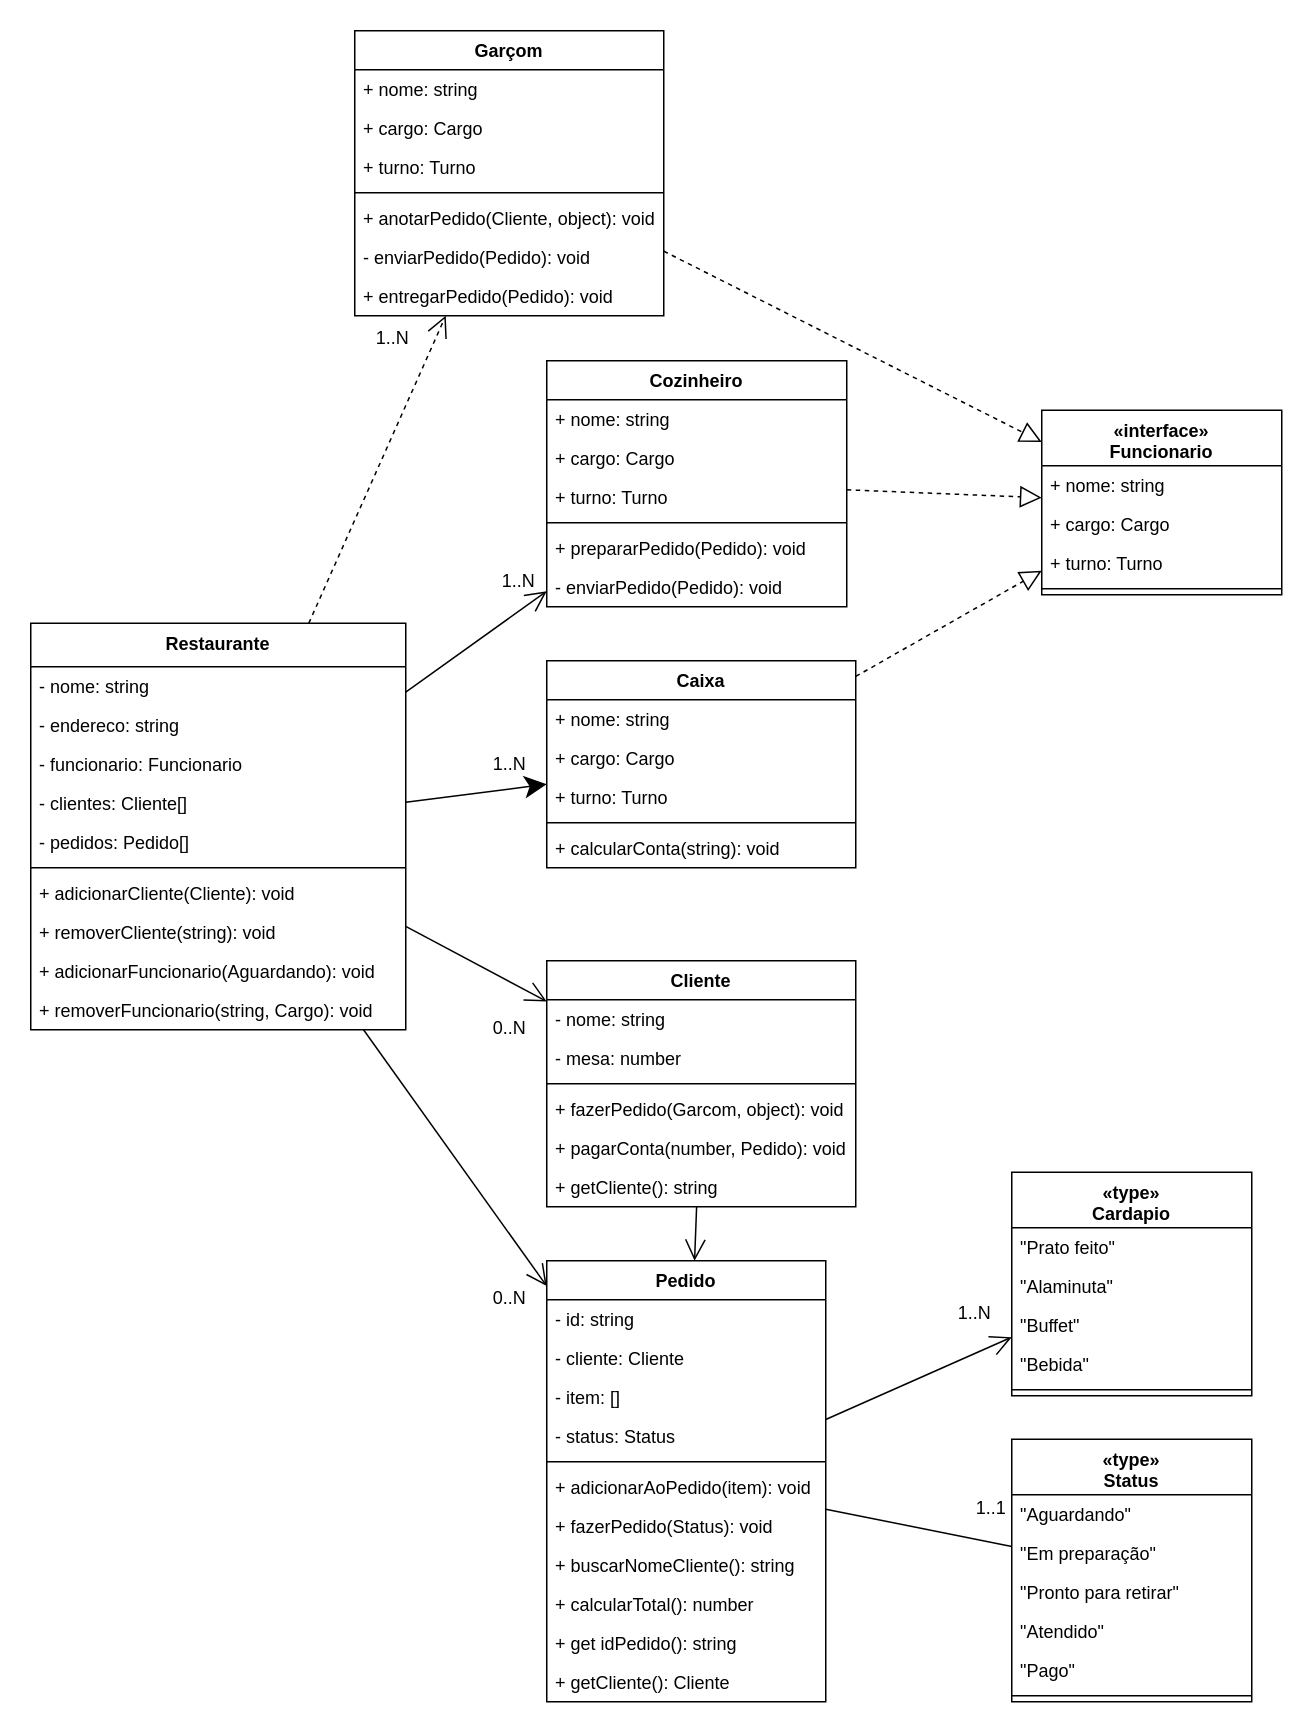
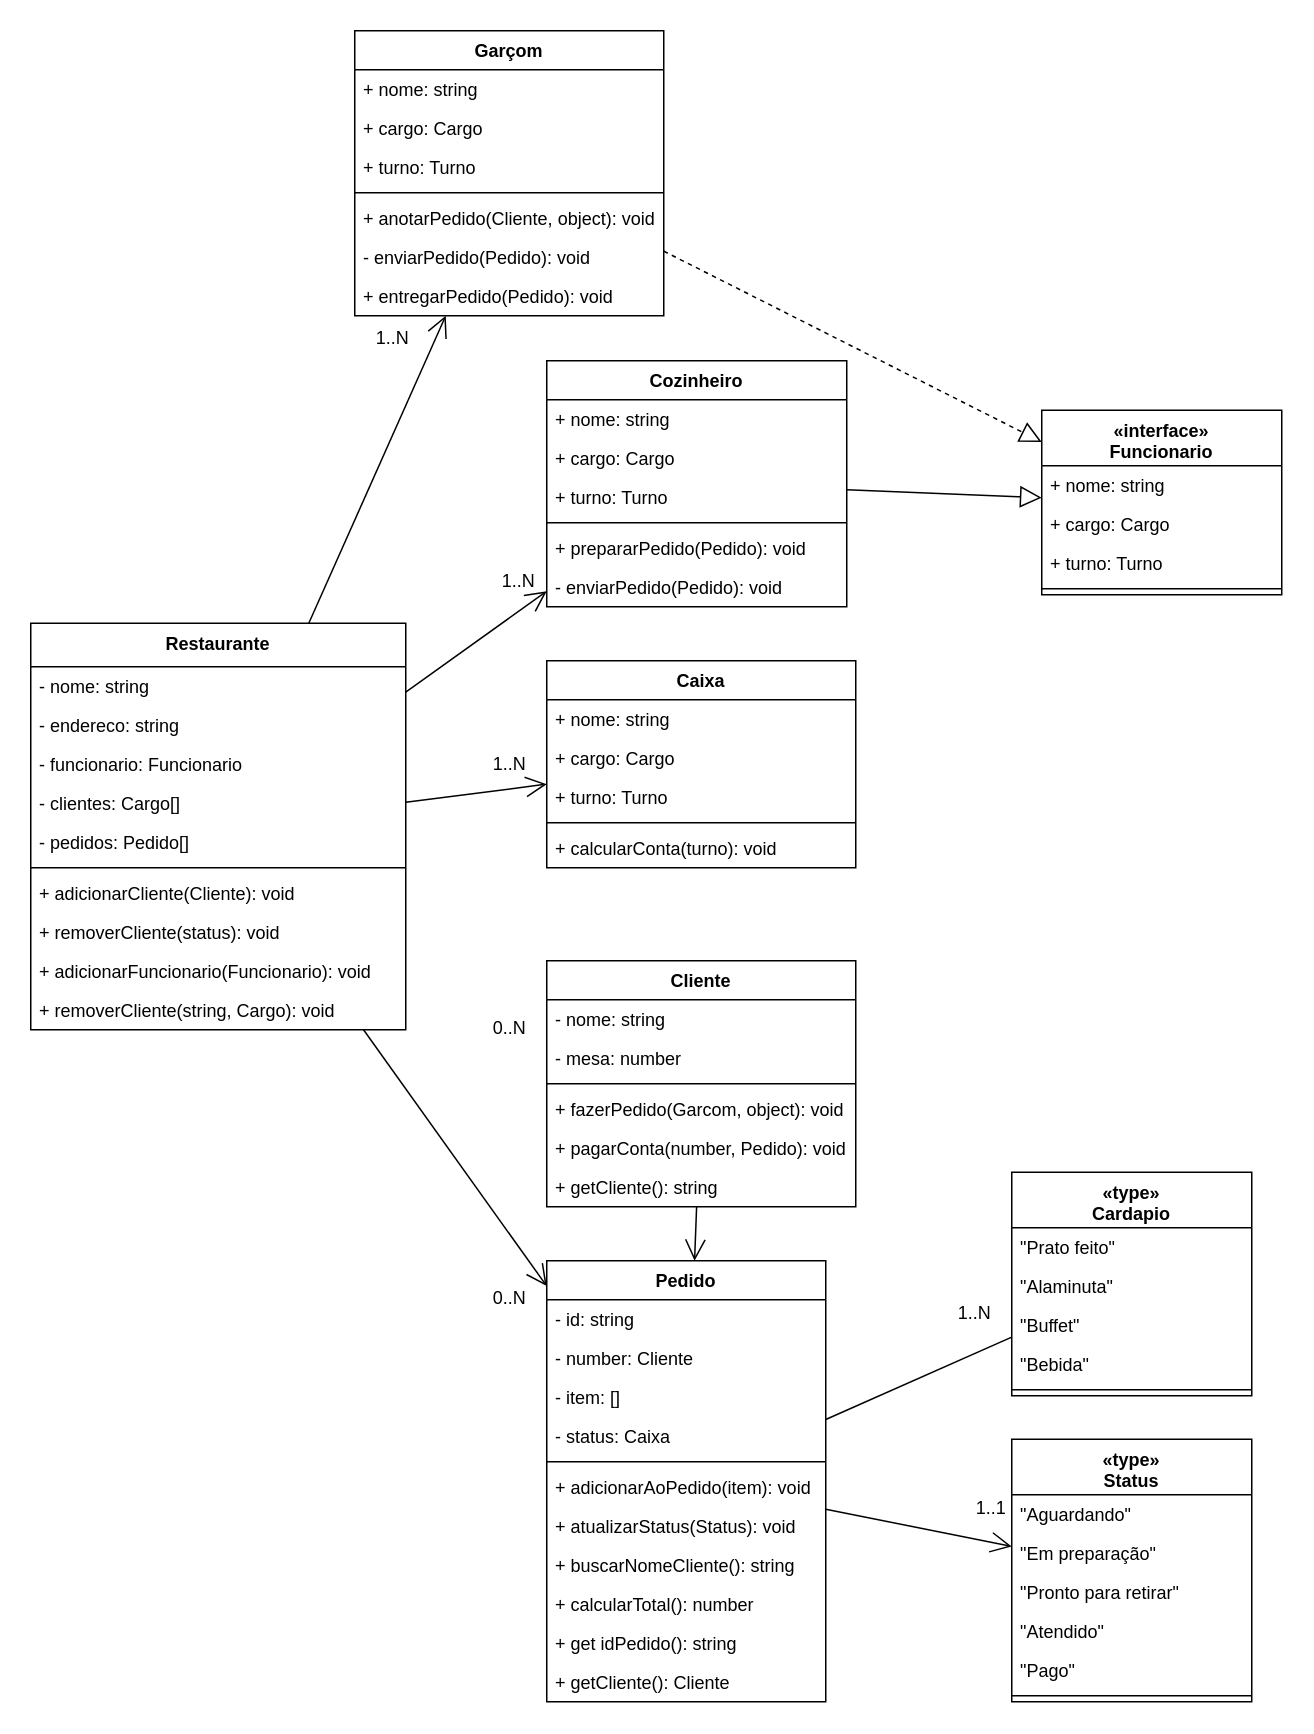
edge "Restaurante" -> "Garçom": style dashed -> solid
edge "Cozinheiro" -> "«interface» Funcionario": style dashed -> solid
edge "Caixa" -> "«interface» Funcionario": removed
edge "Restaurante" -> "Caixa": arrowhead classic -> open
node "- clientes: Cliente[]": label "- clientes: Cliente[]" -> "- clientes: Cargo[]"
node "+ calcularConta(string): void": label "+ calcularConta(string): void" -> "+ calcularConta(turno): void"
node "+ removerCliente(string): void": label "+ removerCliente(string): void" -> "+ removerCliente(status): void"
edge "Restaurante" -> "Cliente": removed
node "+ adicionarFuncionario(Aguardando): void": label "+ adicionarFuncionario(Aguardando): void" -> "+ adicionarFuncionario(Funcionario): void"
node "+ removerFuncionario(string, Cargo): void": label "+ removerFuncionario(string, Cargo): void" -> "+ removerCliente(string, Cargo): void"
edge "Pedido" -> "«type» Cardapio": arrowhead open -> none
node "- cliente: Cliente": label "- cliente: Cliente" -> "- number: Cliente"
node "- status: Status": label "- status: Status" -> "- status: Caixa"
node "+ fazerPedido(Status): void": label "+ fazerPedido(Status): void" -> "+ atualizarStatus(Status): void"
edge "Pedido" -- "«type» Status": arrowhead none -> open
